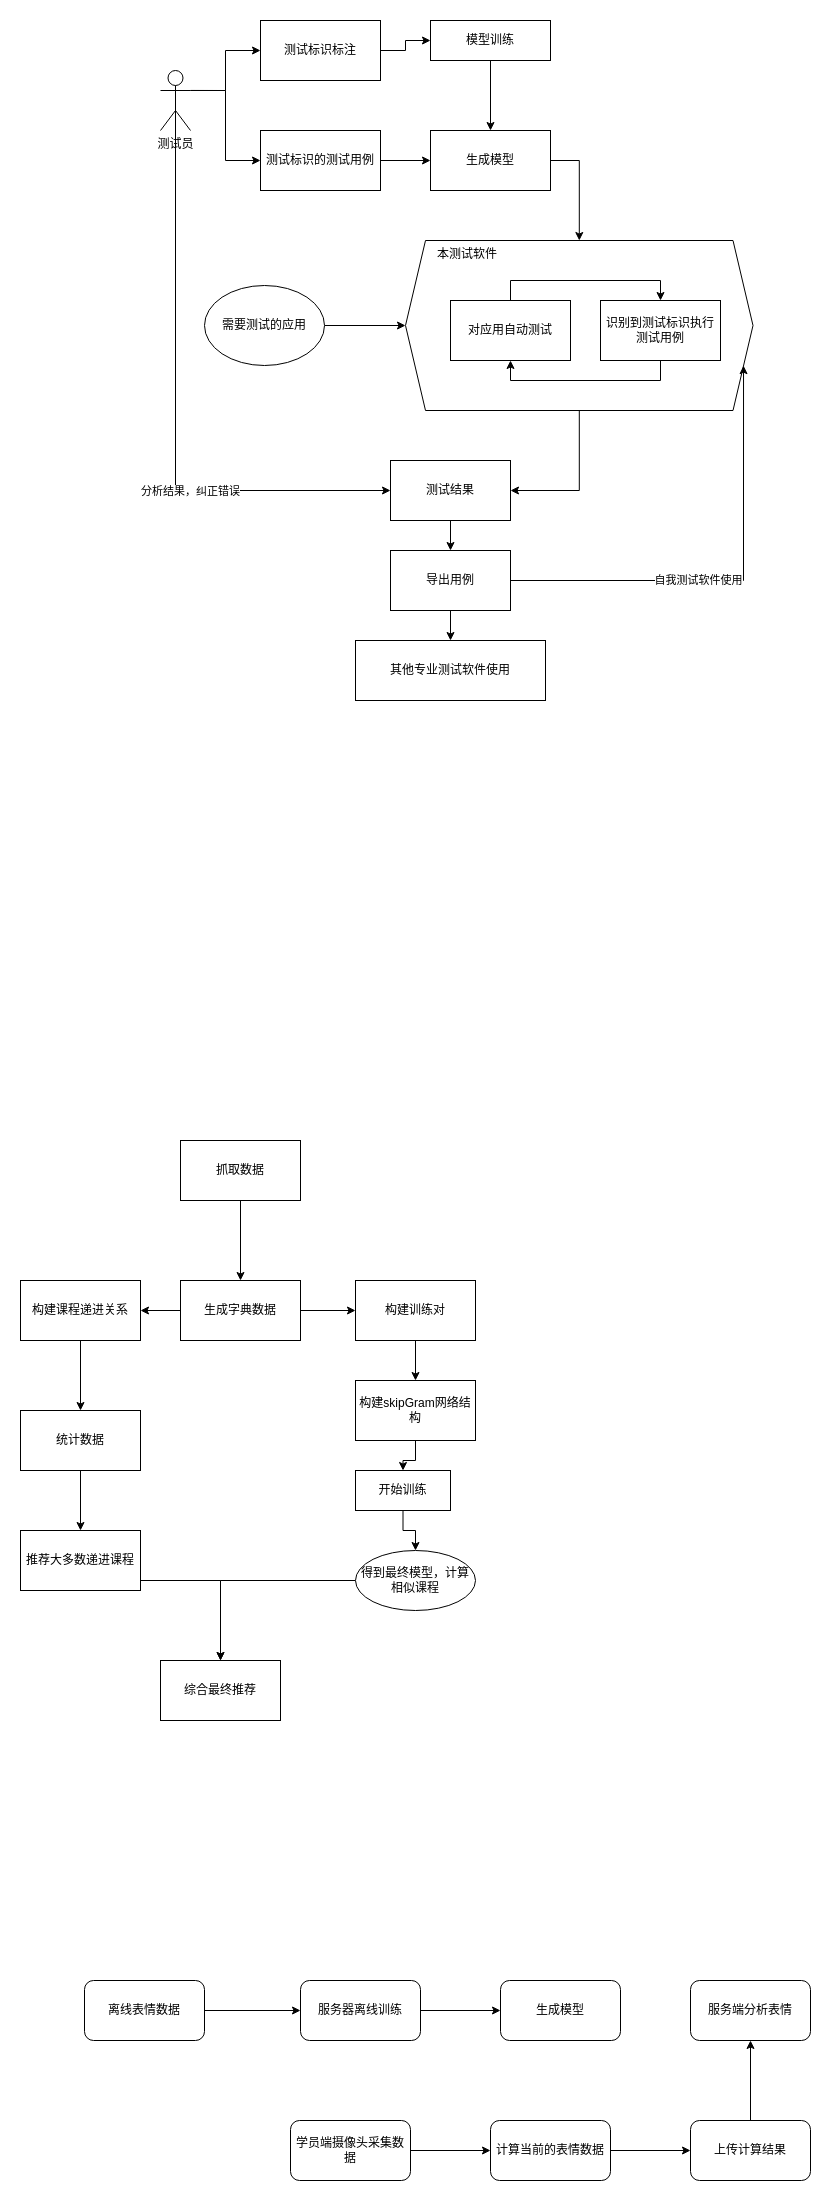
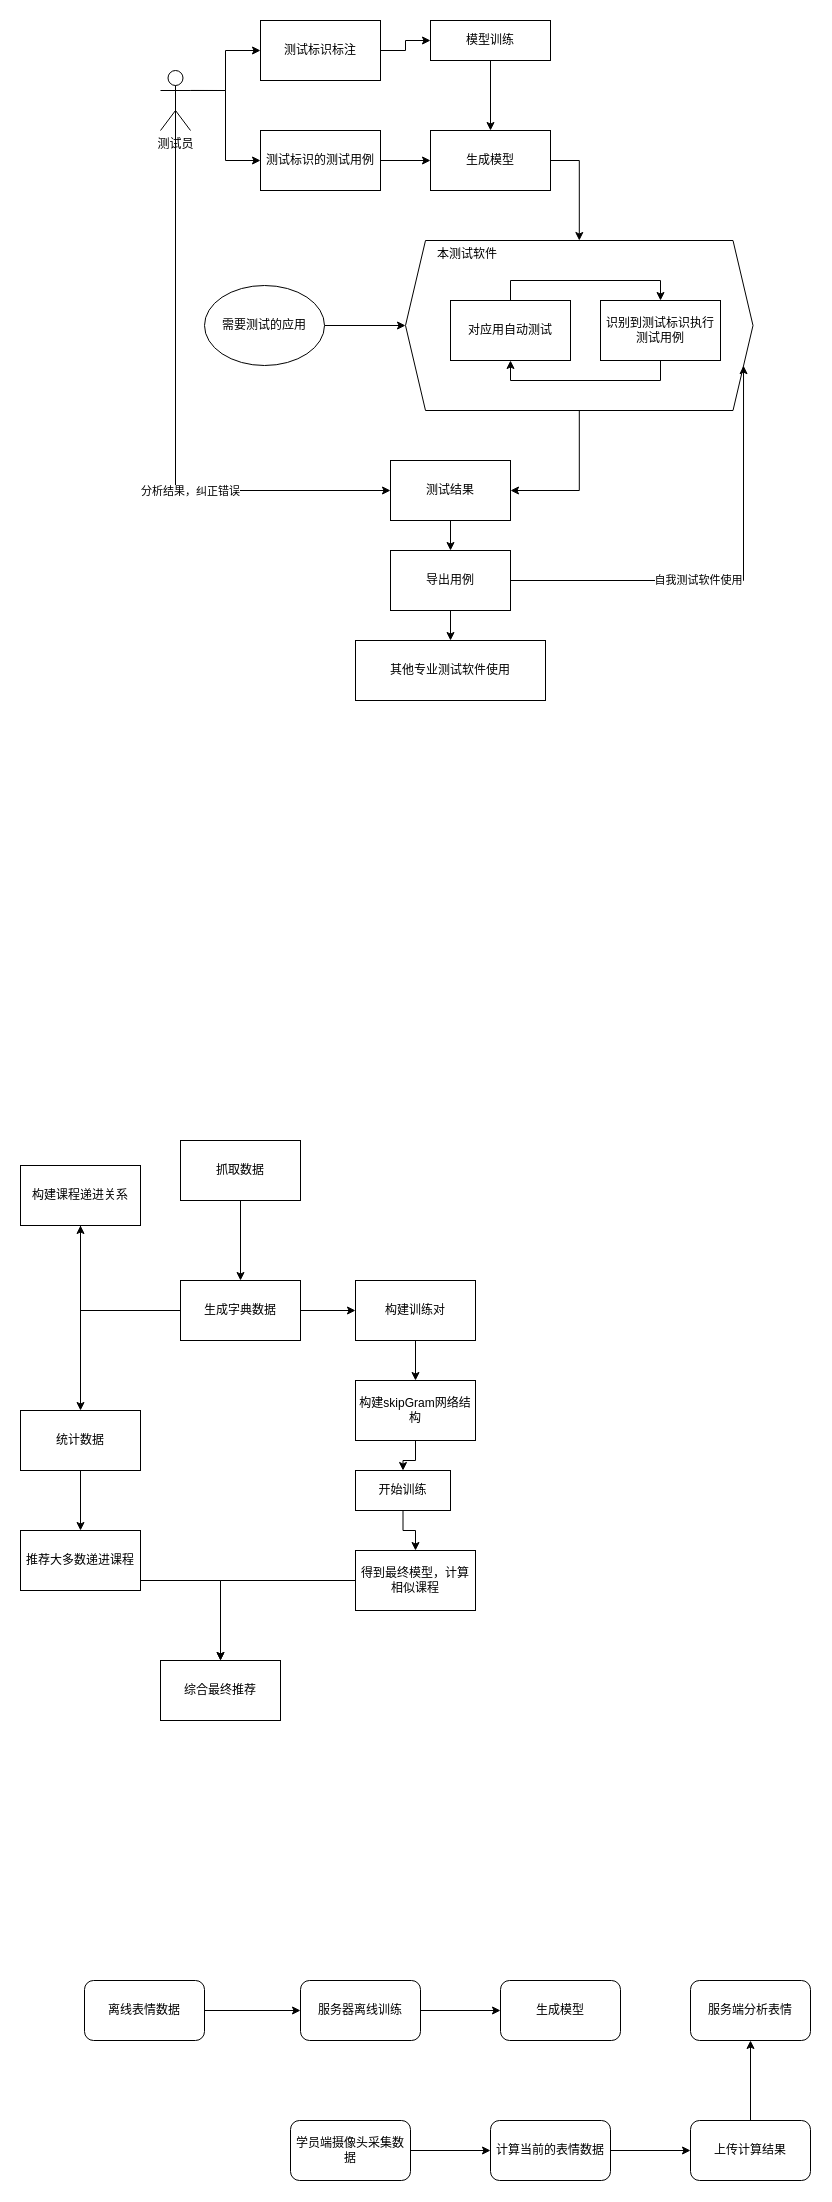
node "构建课程递进关系": moved (81, 1311) -> (81, 1196)
node "得到最终模型，计算相似课程": shape ellipse -> rectangle
